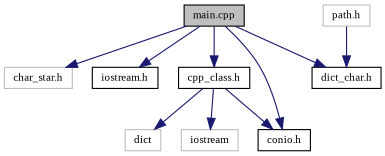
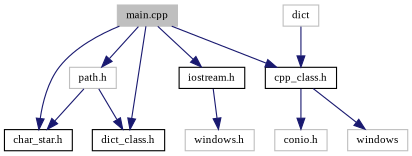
node "main.cpp": color black -> grey75
edge "main.cpp" -> "conio.h": now "main.cpp" -> "path.h"
node "char_star.h": color grey75 -> black
node "dict_char.h": label "dict_char.h" -> "dict_class.h"
edge "path.h" -> "char_star.h": added
edge "cpp_class.h" -> "dict": reversed
node "iostream": label "iostream" -> "windows"
node "windows.h": added
node "conio.h": color black -> grey75
